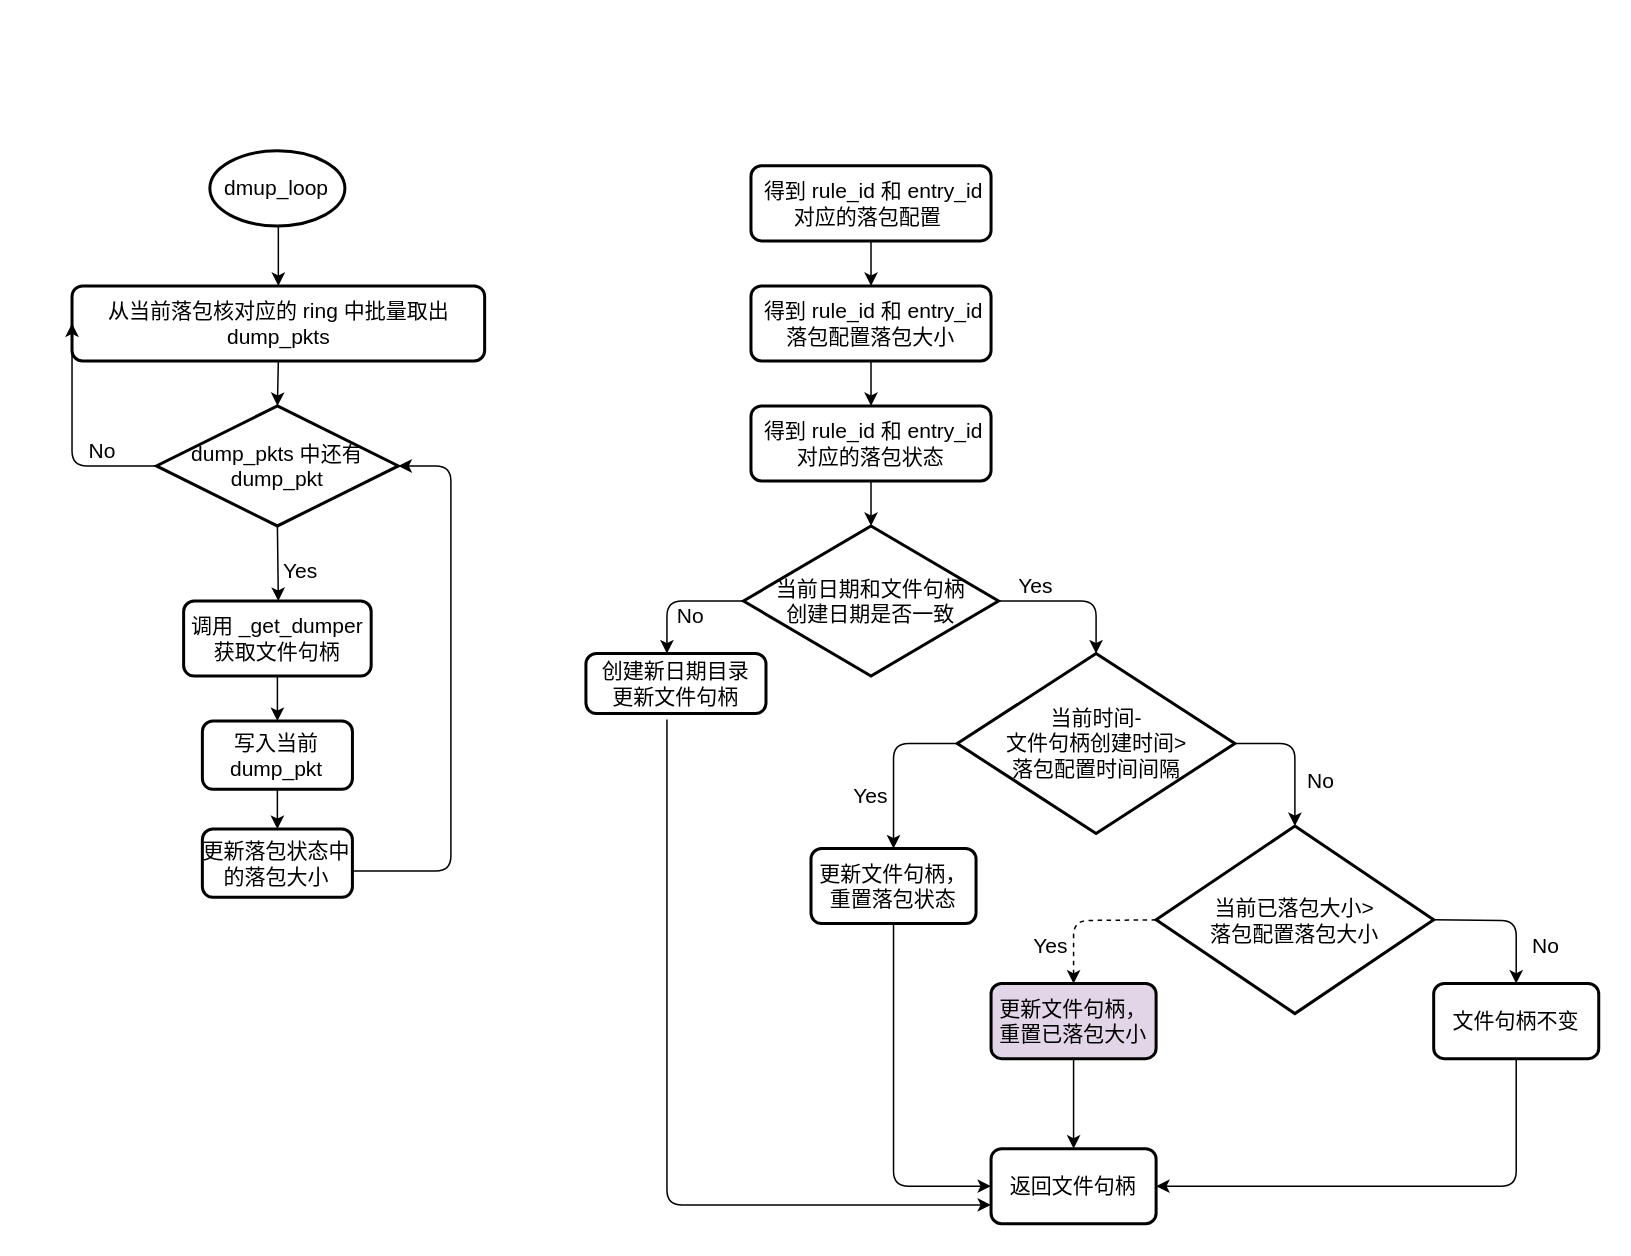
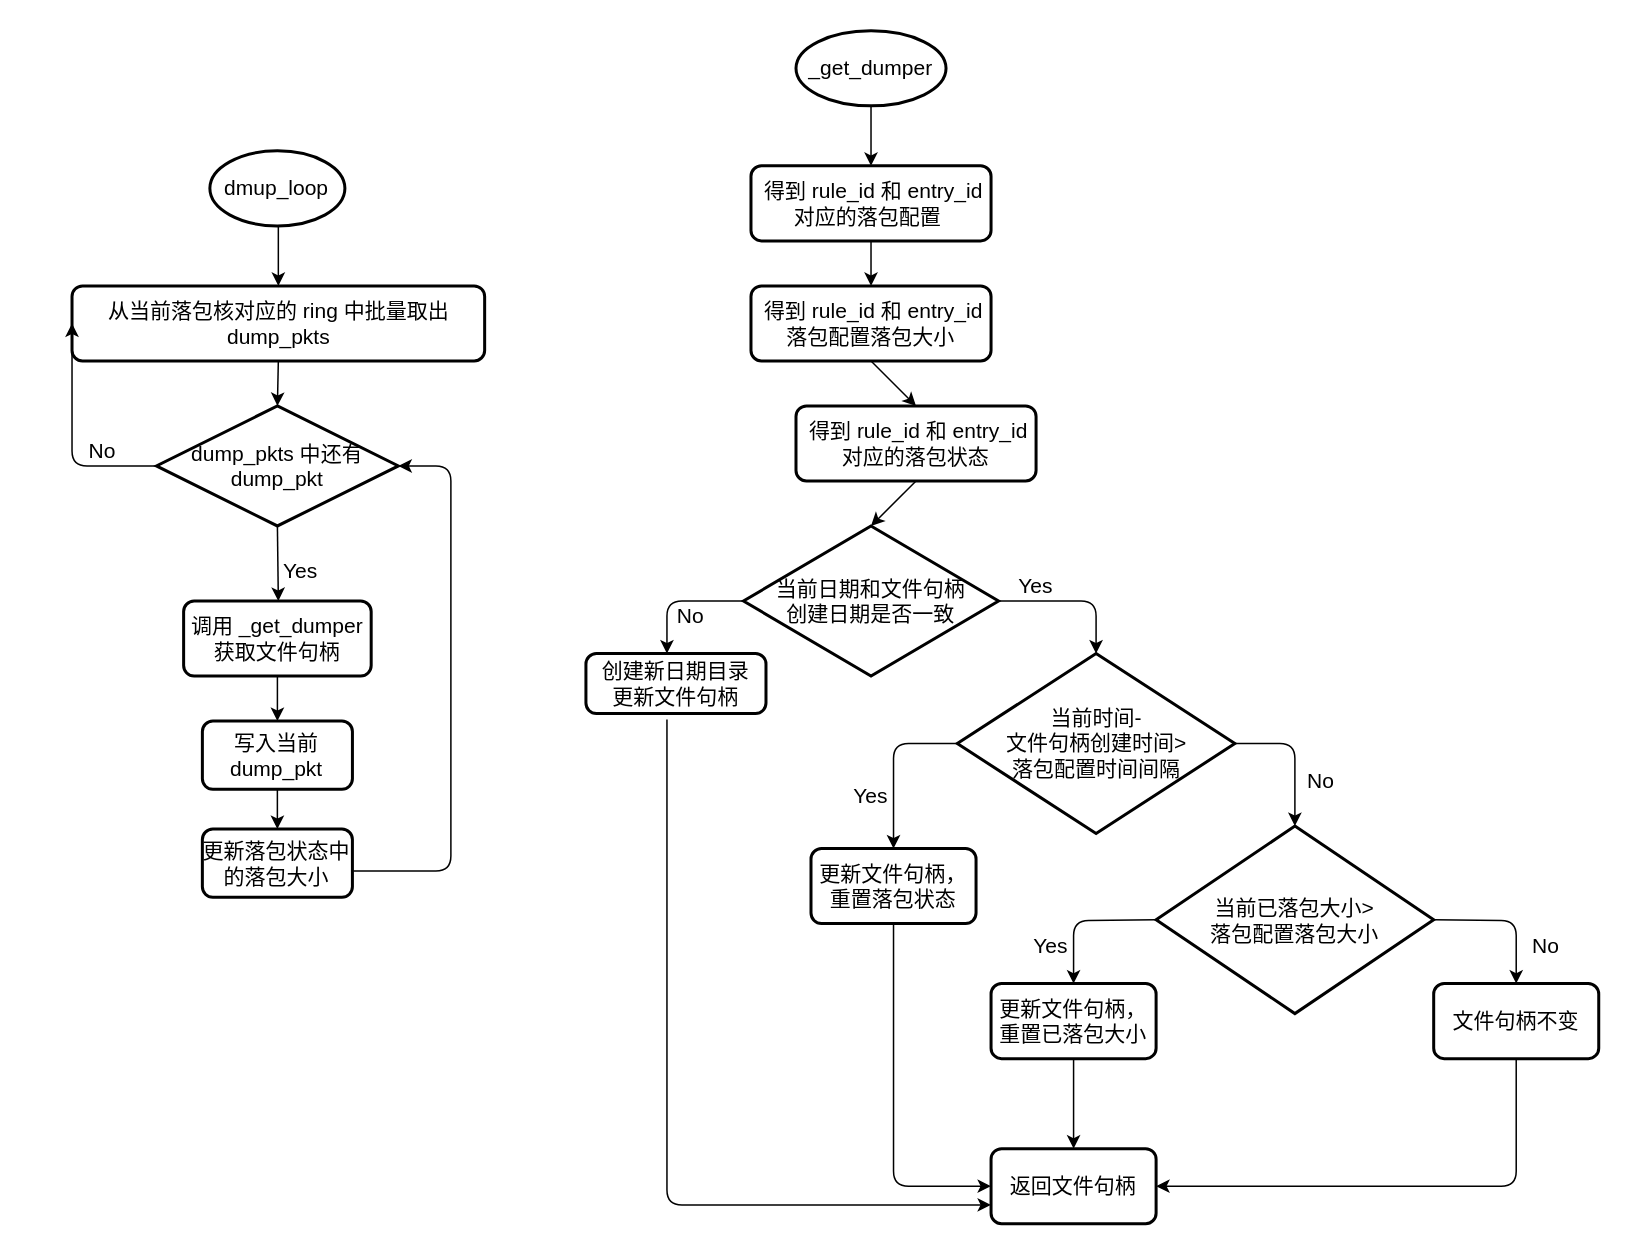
node "_get_dumper": added
edge "_get_dumper" -> "得到 rule_id 和 entry_id 对应的落包配置": added
node "得到 rule_id 和 entry_id 对应的落包状态": moved (871, 443) -> (916, 443)
edge "当前已落包大小> 落包配置落包大小" -> "更新文件句柄，重置已落包大小": style dashed -> solid
node "更新文件句柄，重置已落包大小": fillcolor #e1d5e7 -> #ffffff
